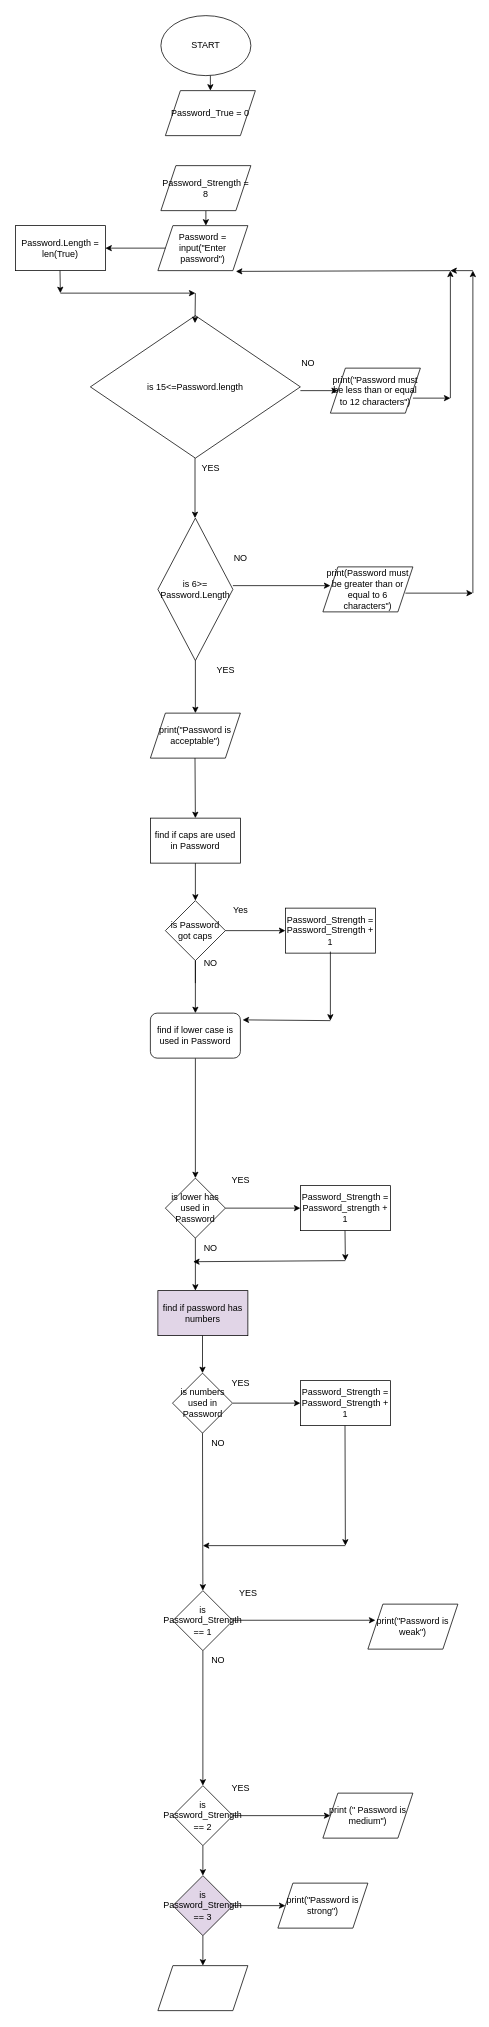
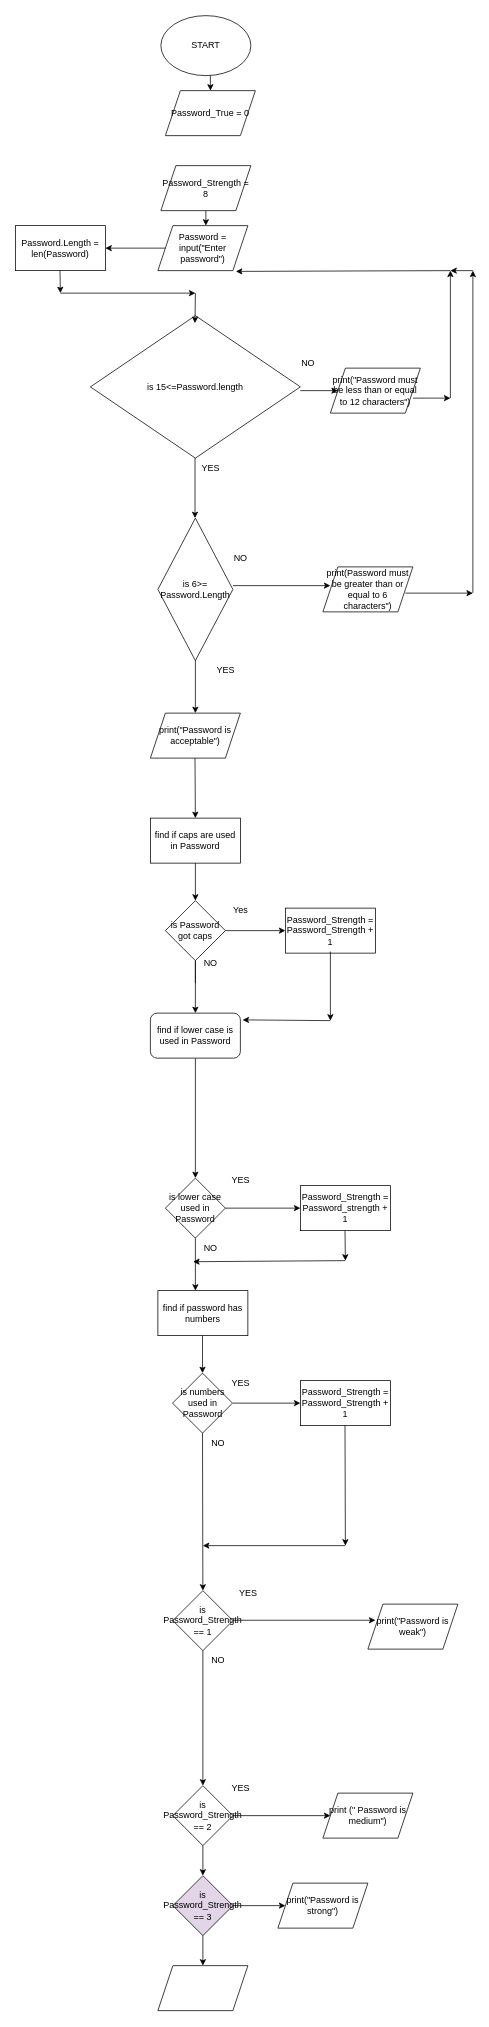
node "Password.Length = len(True)": label "Password.Length = len(True)" -> "Password.Length = len(Password)"
node "is lower has used in Password": label "is lower has used in Password" -> "is lower case used in Password"
node "find if password has numbers": fillcolor #e1d5e7 -> #ffffff
